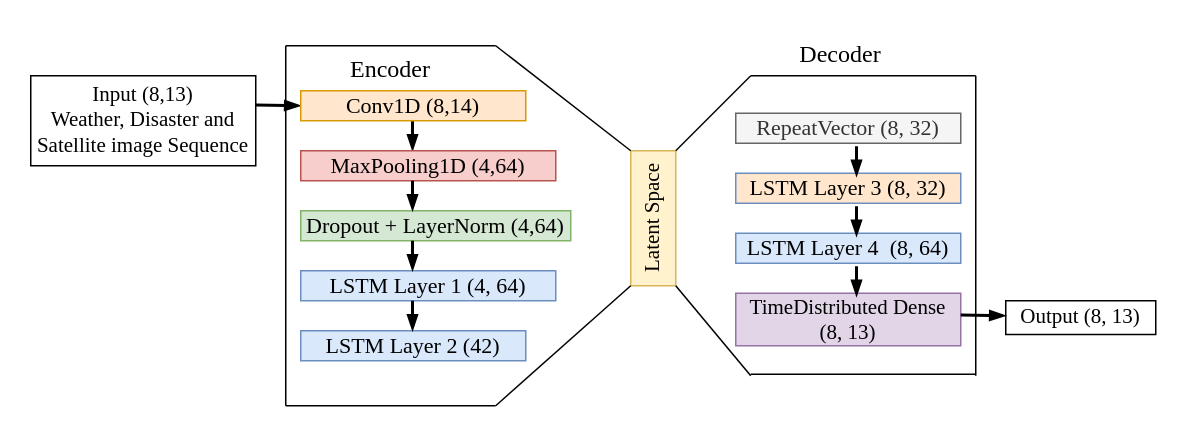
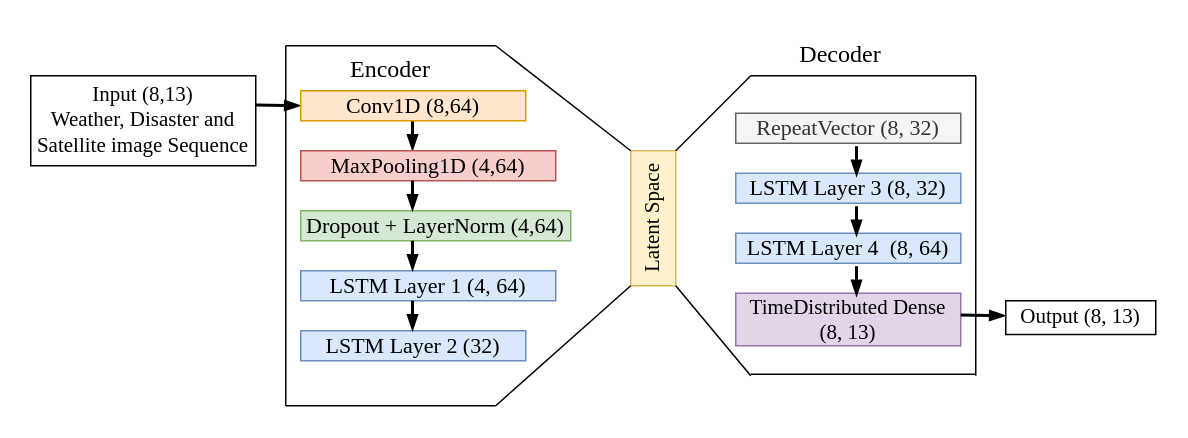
node "Conv1D (8,14)": label "Conv1D (8,14)" -> "Conv1D (8,64)"
node "LSTM Layer 3 (8, 32)": fillcolor #ffe6cc -> #dae8fc
node "LSTM Layer 2 (42)": label "LSTM Layer 2 (42)" -> "LSTM Layer 2 (32)"
